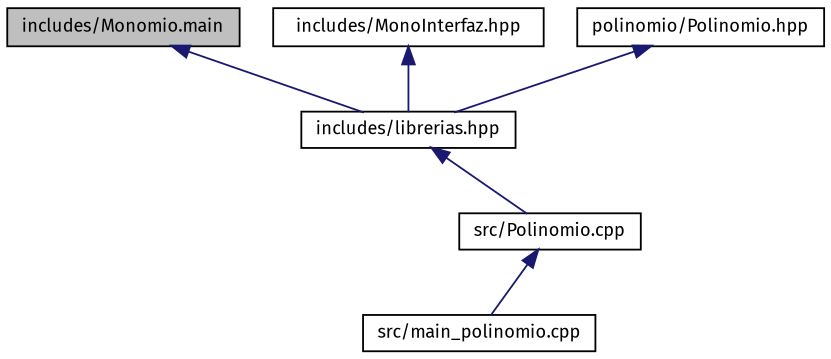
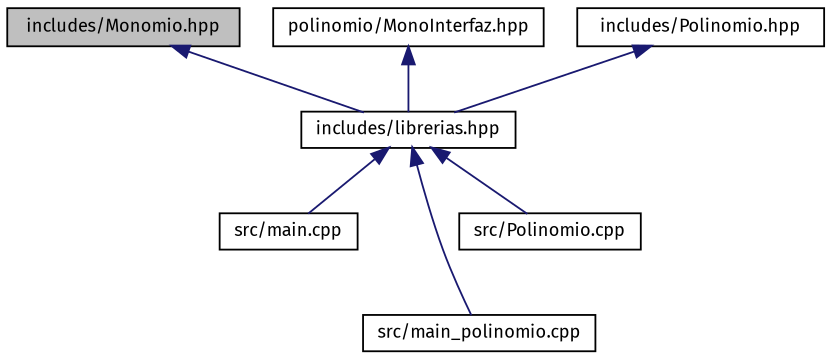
node "includes/Monomio.main": label "includes/Monomio.main" -> "includes/Monomio.hpp"
node "includes/MonoInterfaz.hpp": label "includes/MonoInterfaz.hpp" -> "polinomio/MonoInterfaz.hpp"
node "polinomio/Polinomio.hpp": label "polinomio/Polinomio.hpp" -> "includes/Polinomio.hpp"
node "src/main.cpp": added
edge "src/main_polinomio.cpp" -> "src/Polinomio.cpp": now "src/main_polinomio.cpp" -> "includes/librerias.hpp"
